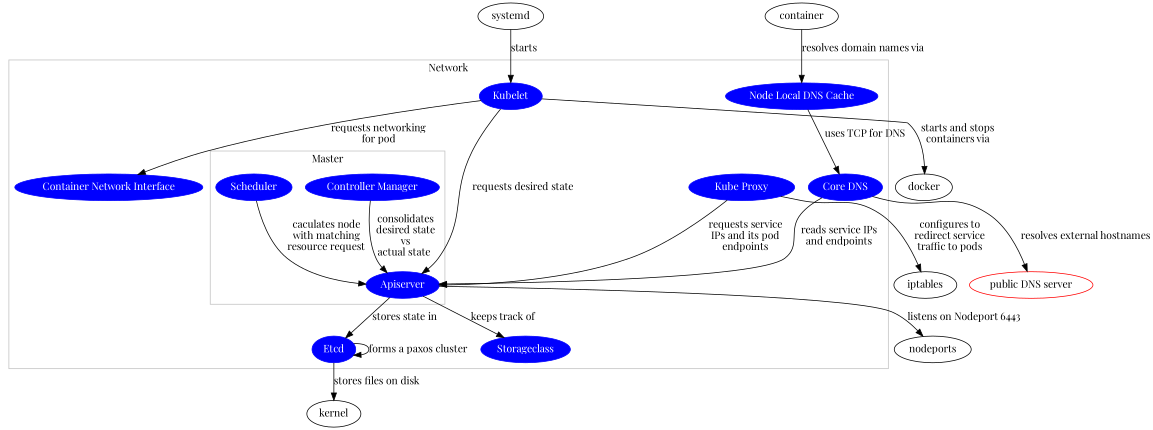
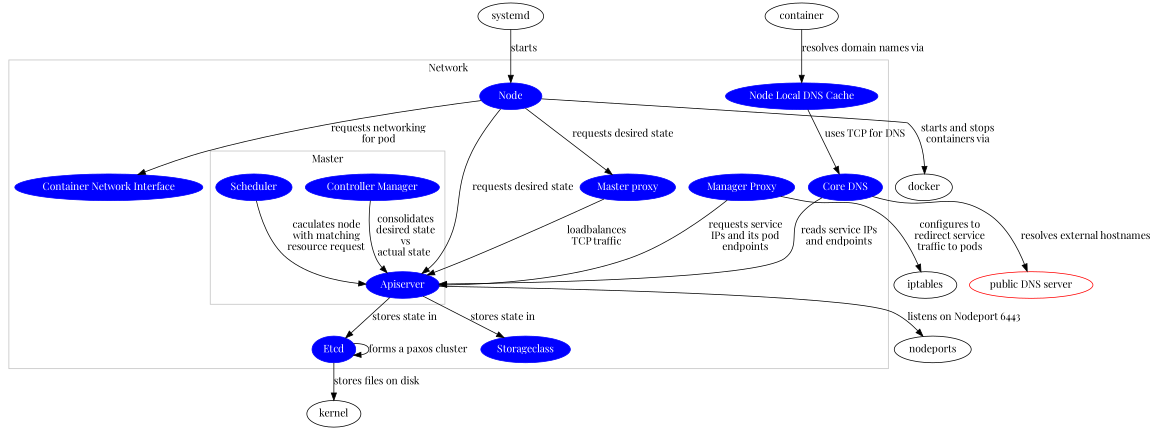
node "Kubelet": label "Kubelet" -> "Node"
node "Master proxy": added
node "Kube Proxy": label "Kube Proxy" -> "Manager Proxy"
edge "Apiserver" -> "Storageclass": label "keeps track of" -> "stores state in"
